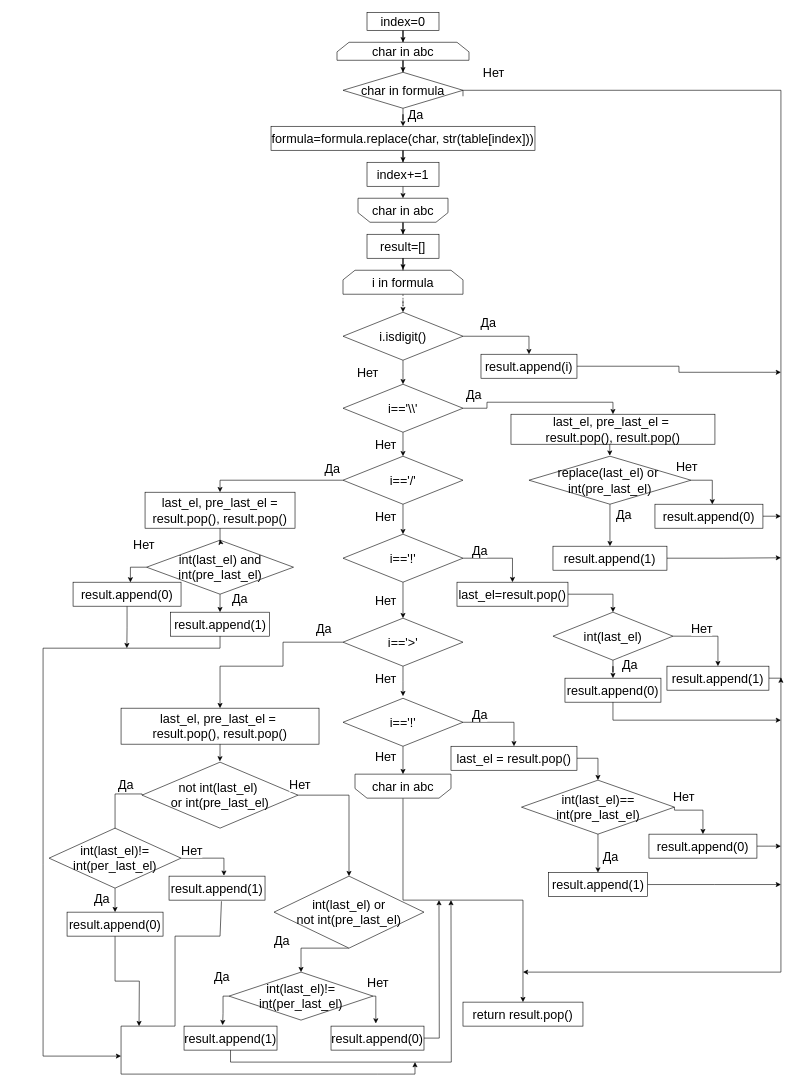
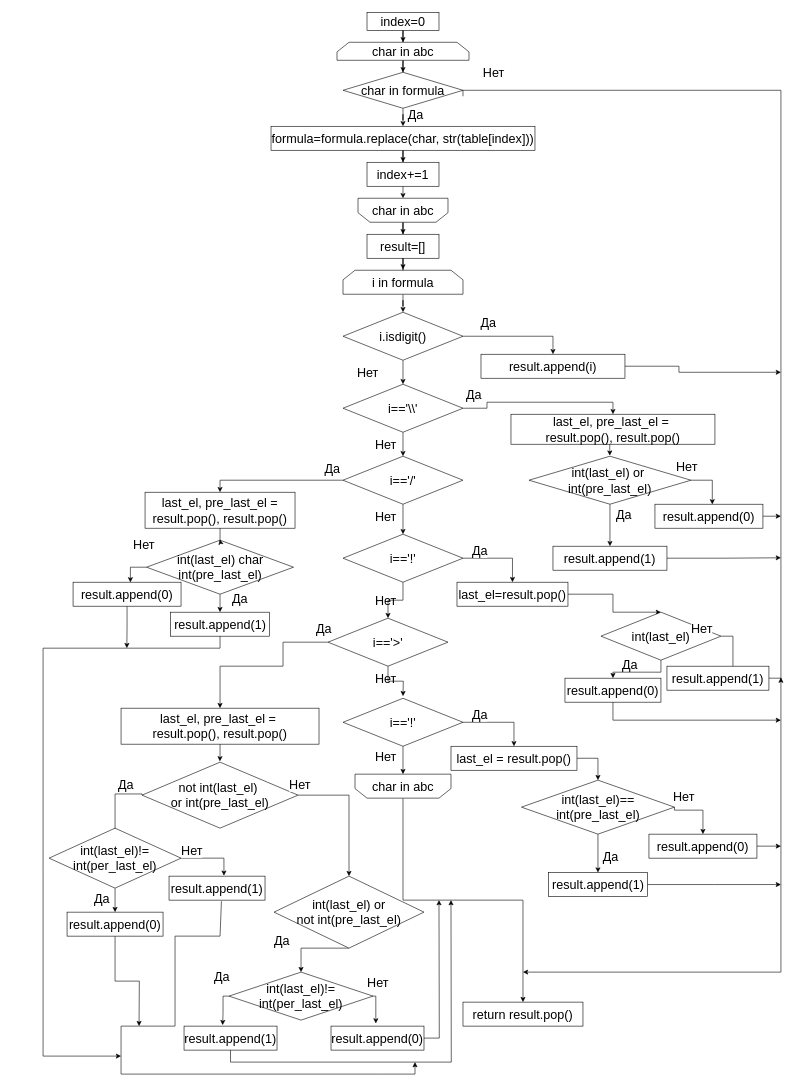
edge "i in formula" -> "i.isdigit()": style dashed -> solid
node "result.append(i)": size 96x24 -> 144x24
node "replace(last_el) or int(pre_last_el)": label "replace(last_el) or int(pre_last_el)" -> "int(last_el) or int(pre_last_el)"
node "int(last_el) and int(pre_last_el)": label "int(last_el) and int(pre_last_el)" -> "int(last_el) char int(pre_last_el)"
node "int(last_el)": moved (613, 636) -> (661, 636)
node "i=='>'": moved (403, 642) -> (388, 642)
